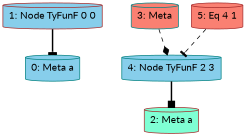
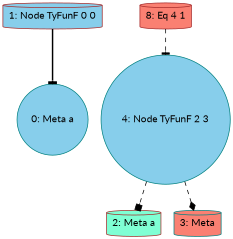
node "5: Eq 4 1": label "5: Eq 4 1" -> "8: Eq 4 1"
edge "3: Meta" -> "4: Node TyFunF 2 3": reversed
node "0: Meta a": shape cylinder -> circle
node "4: Node TyFunF 2 3": shape cylinder -> circle
edge "4: Node TyFunF 2 3" -> "2: Meta a": style bold -> dashed
